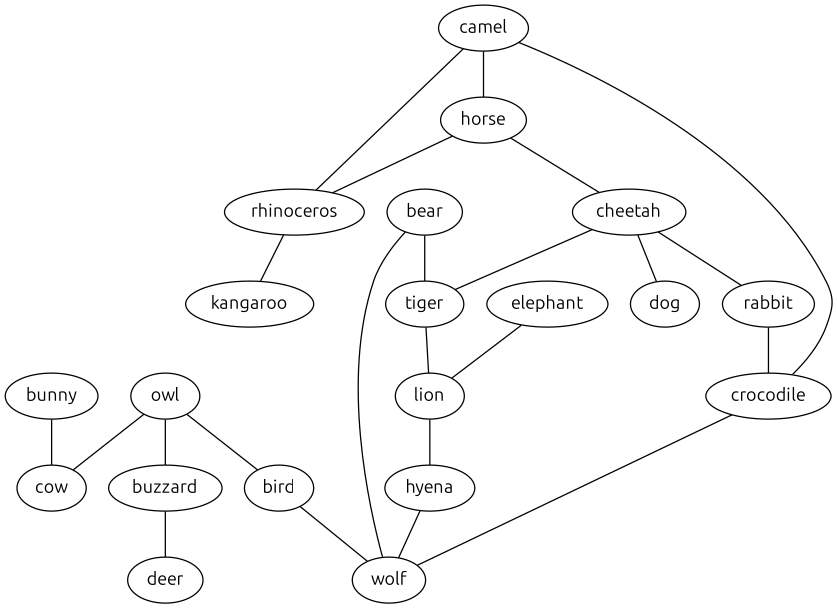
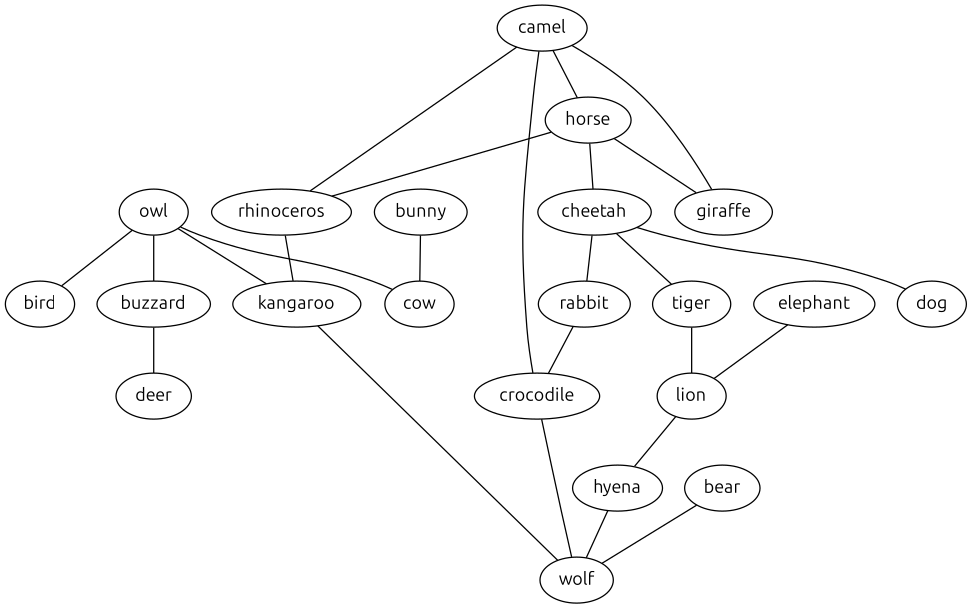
node "giraffe": added
edge "owl" -- "kangaroo": added
edge "bear" -- "tiger": removed
edge "bird" -- "wolf": now "kangaroo" -- "wolf"
